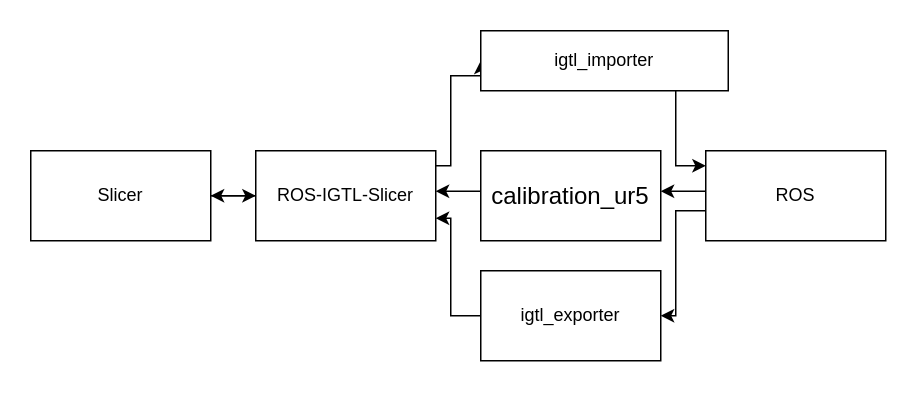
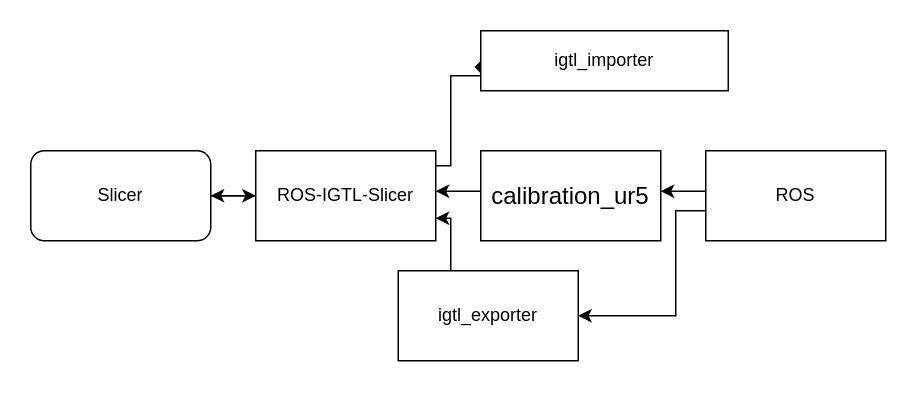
edge "ROS-IGTL-Slicer" -> "igtl_importer": arrowhead classic -> diamond
edge "igtl_importer" -> "ROS": removed
node "Slicer": shape rectangle -> rounded rectangle
node "igtl_exporter": moved (571, 316) -> (488, 316)
